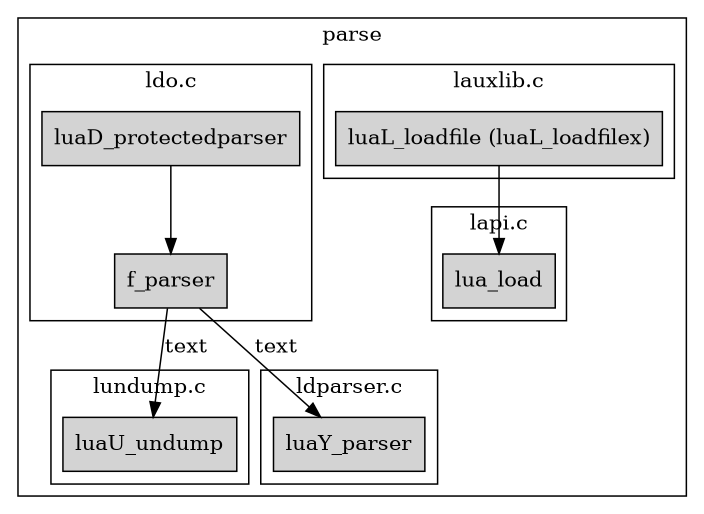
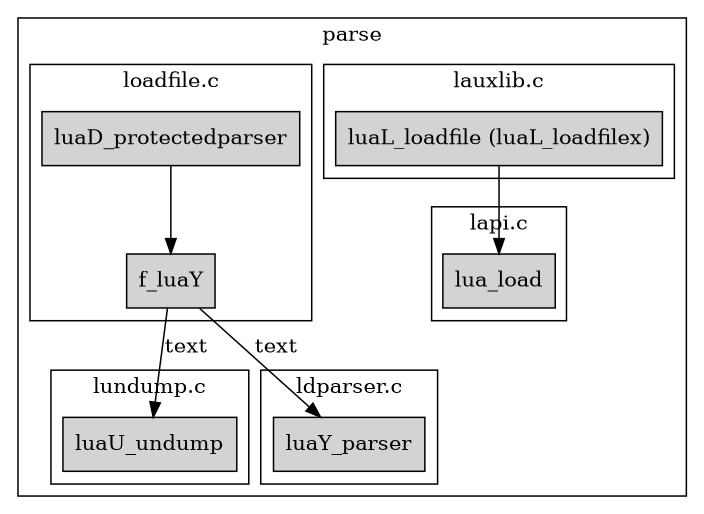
cluster "ldo.c": label "ldo.c" -> "loadfile.c"
node "f_parser": label "f_parser" -> "f_luaY"
